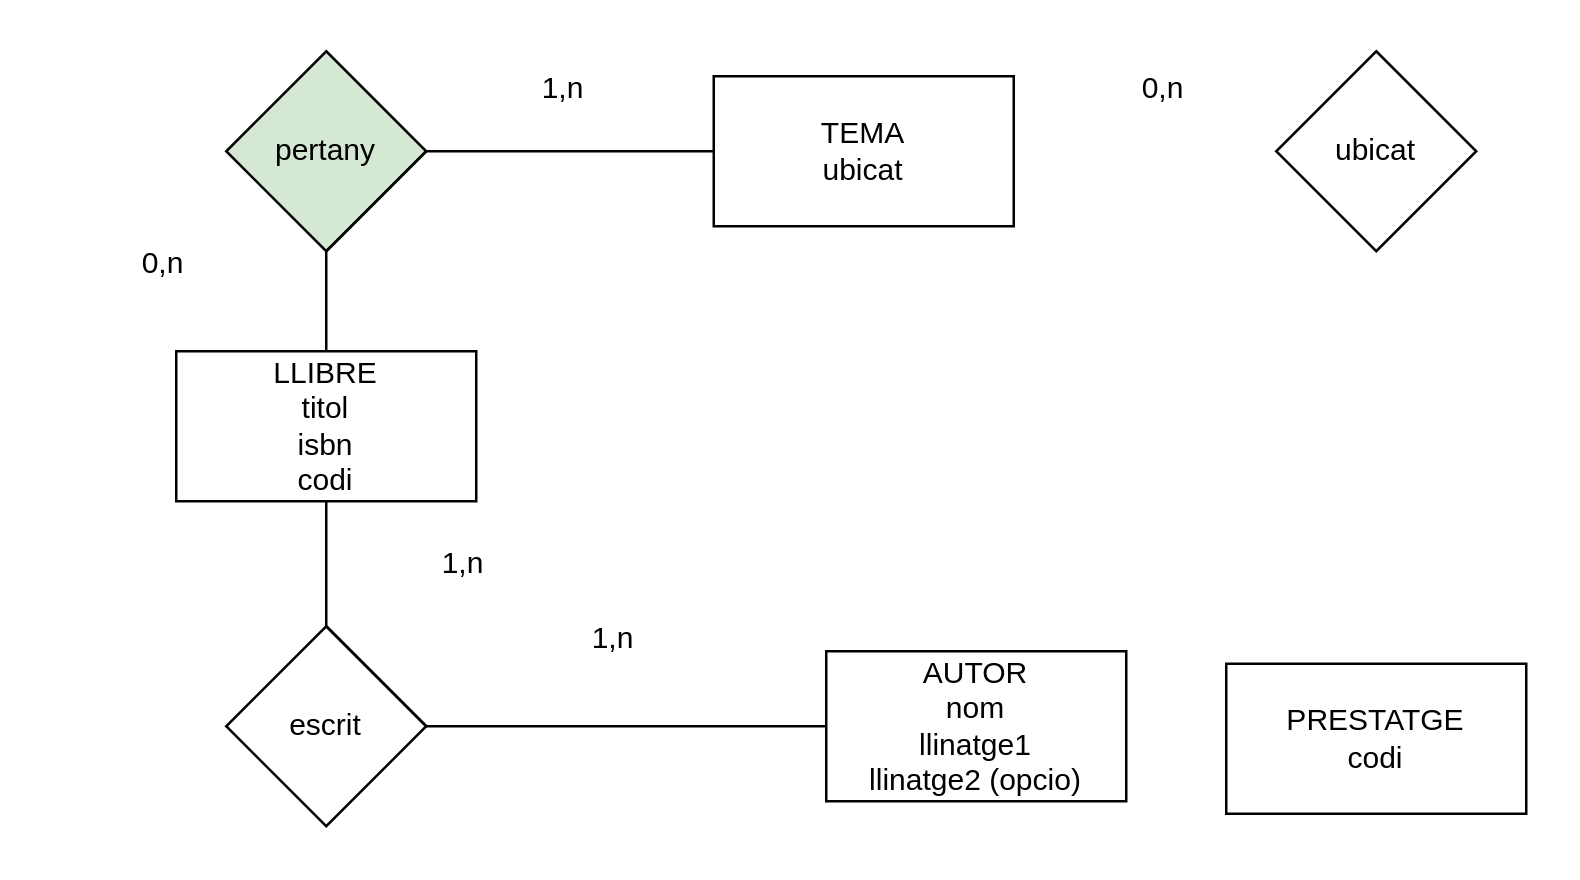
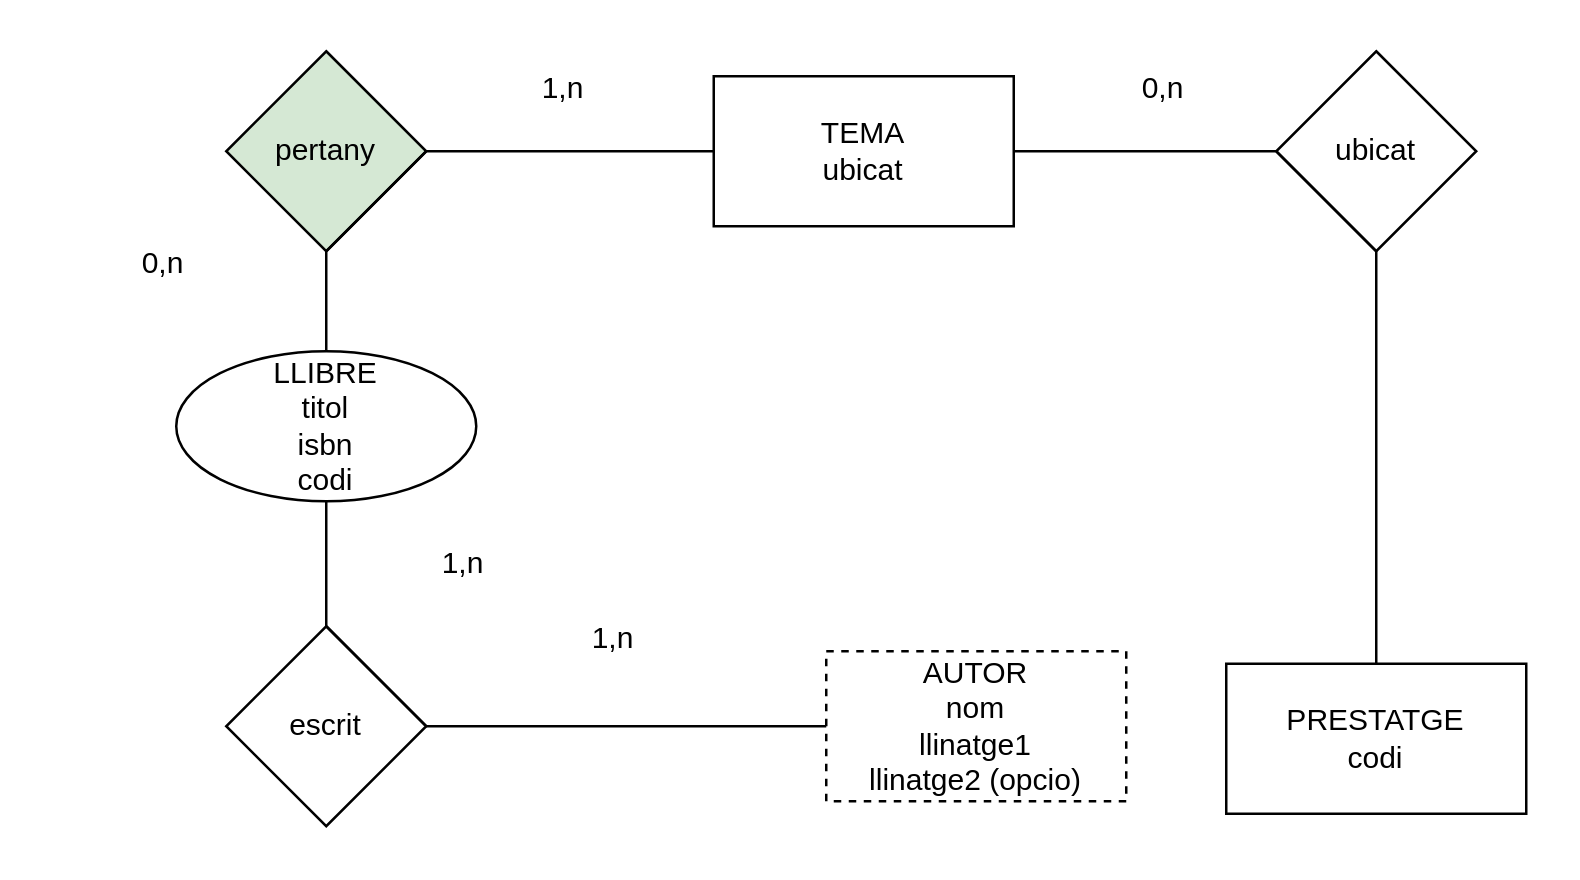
node "LLIBRE titol isbn codi": shape rectangle -> ellipse
edge "TEMA ubicat" -- "PRESTATGE codi": added
node "AUTOR nom llinatge1 llinatge2 (opcio)": style solid -> dashed
